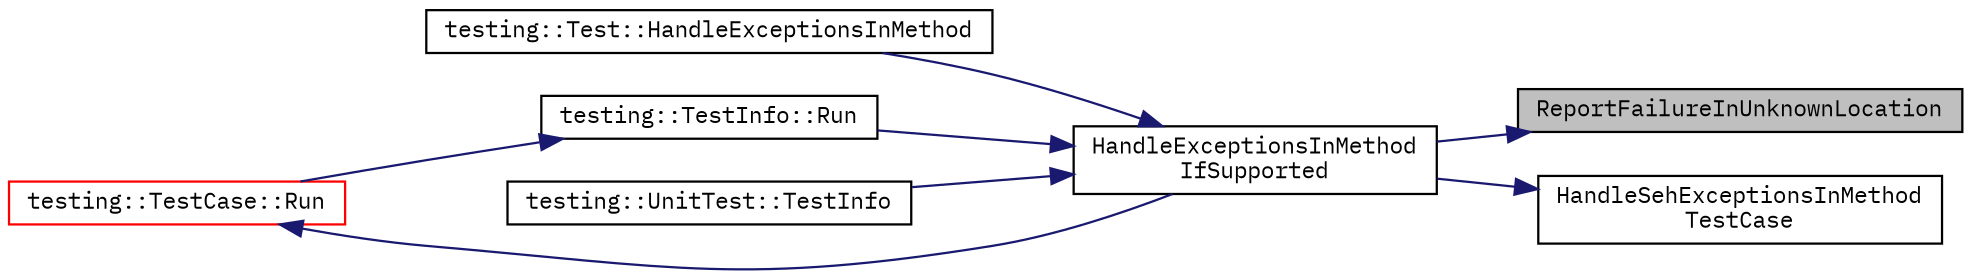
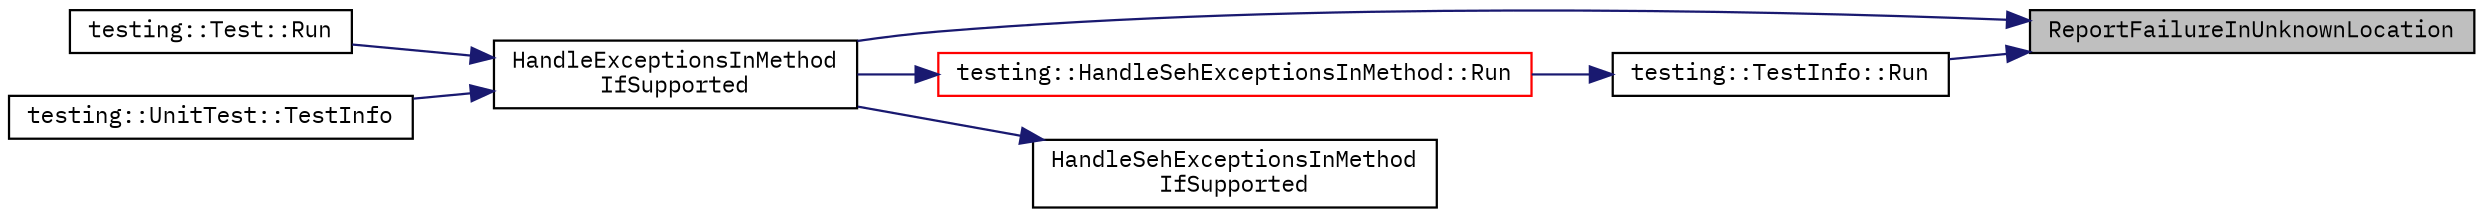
node "testing::Test::HandleExceptionsInMethod": label "testing::Test::HandleExceptionsInMethod" -> "testing::Test::Run"
edge "testing::TestInfo::Run" -> "HandleExceptionsInMethod IfSupported": now "testing::TestInfo::Run" -> "ReportFailureInUnknownLocation"
node "testing::TestCase::Run": label "testing::TestCase::Run" -> "testing::HandleSehExceptionsInMethod::Run"
node "HandleSehExceptionsInMethod TestCase": label "HandleSehExceptionsInMethod TestCase" -> "HandleSehExceptionsInMethod IfSupported"
